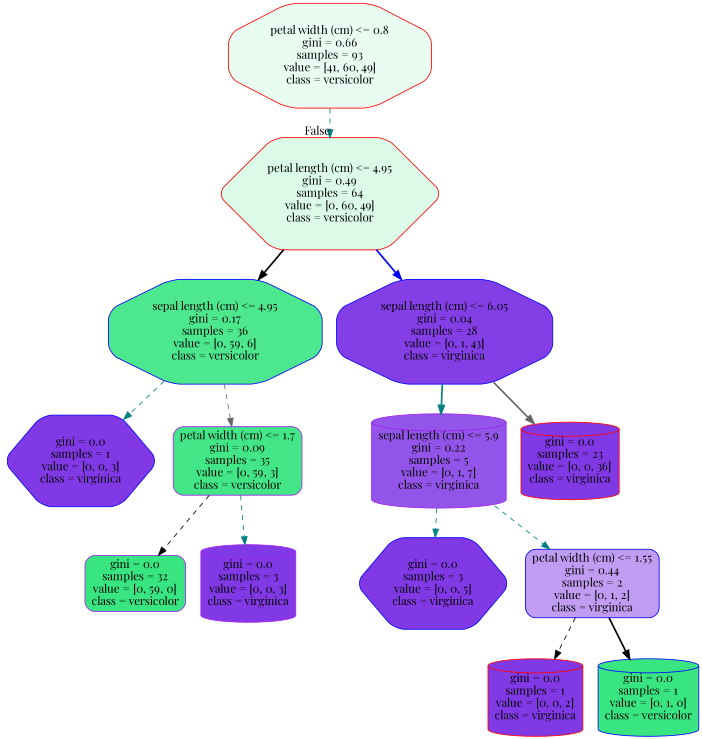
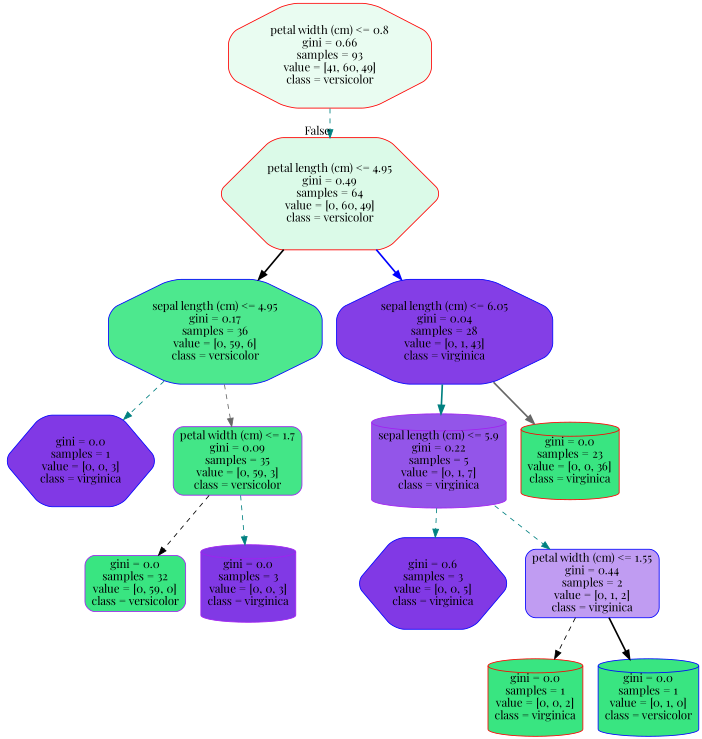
node "gini = 0.0 samples = 23 value = [0, 0, 36] class = virginica": fillcolor #8139e5 -> #39e581
node "gini = 0.0 samples = 3 value = [0, 0, 5] class = virginica": label "gini = 0.0 samples = 3 value = [0, 0, 5] class = virginica" -> "gini = 0.6 samples = 3 value = [0, 0, 5] class = virginica"
node "gini = 0.0 samples = 1 value = [0, 0, 2] class = virginica": fillcolor #8139e5 -> #39e581
